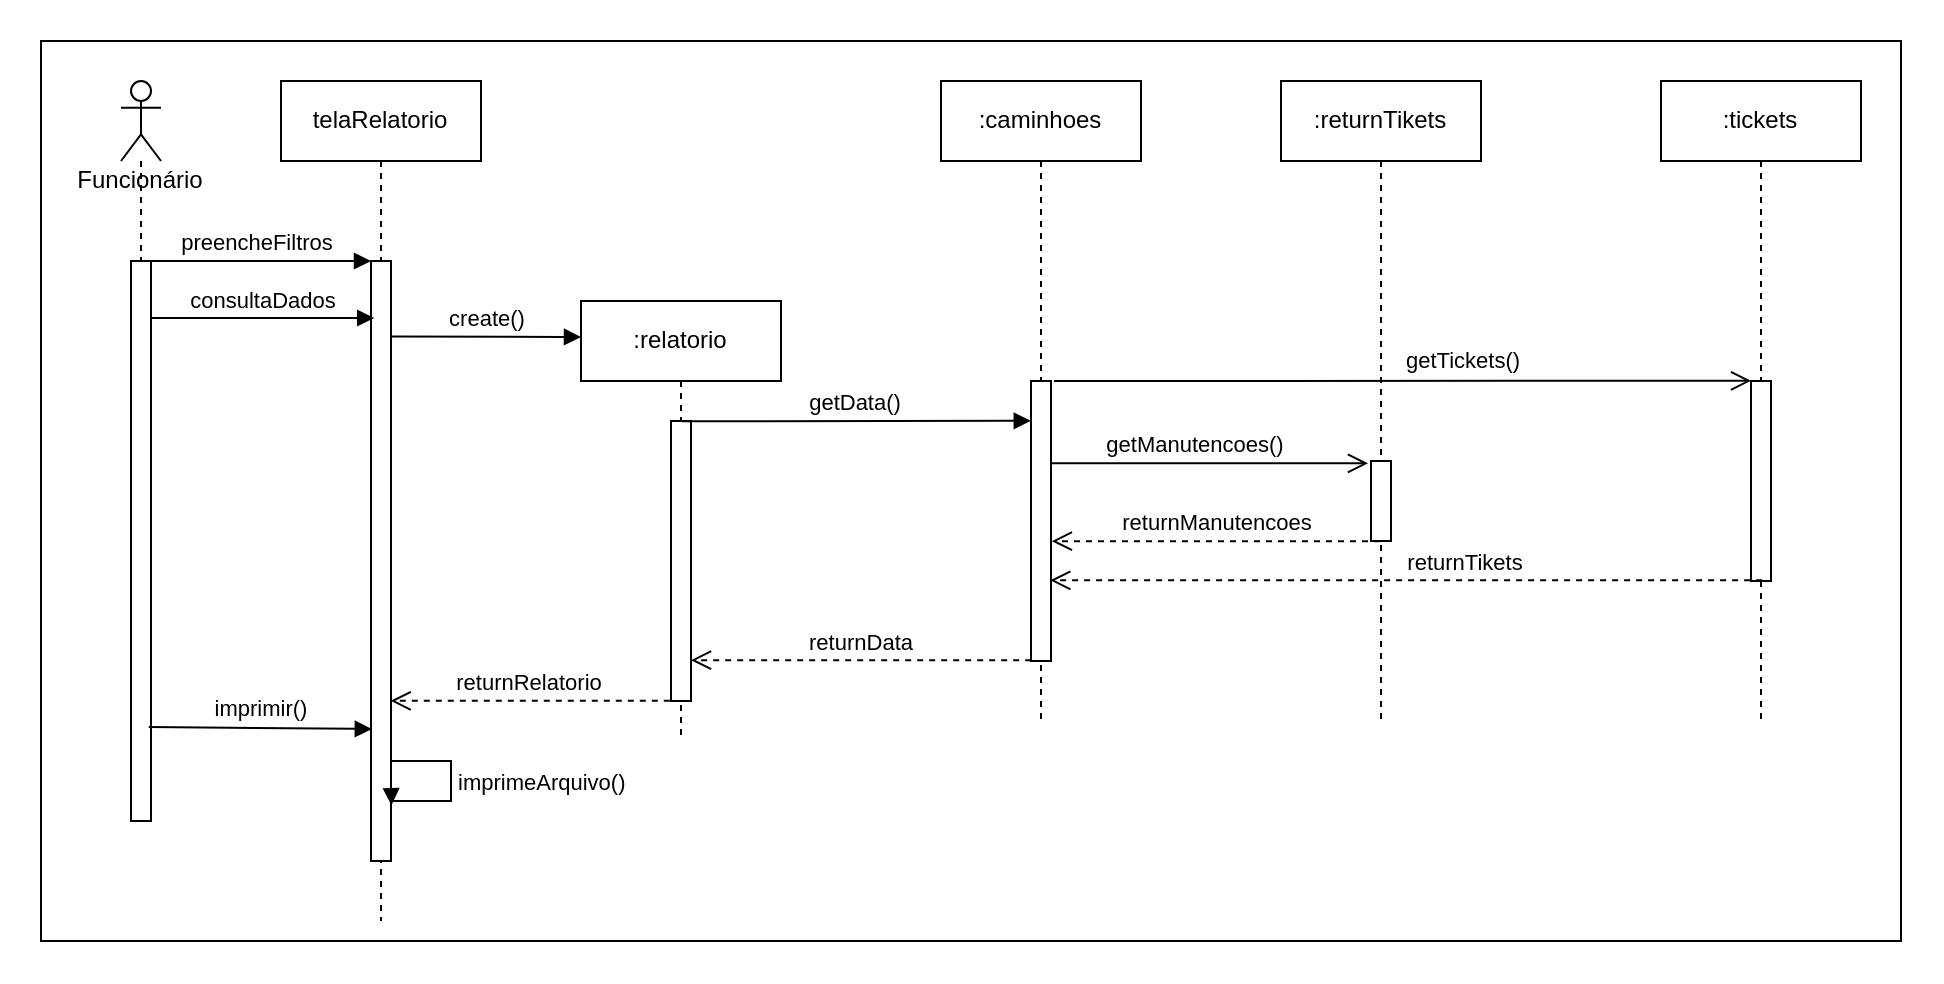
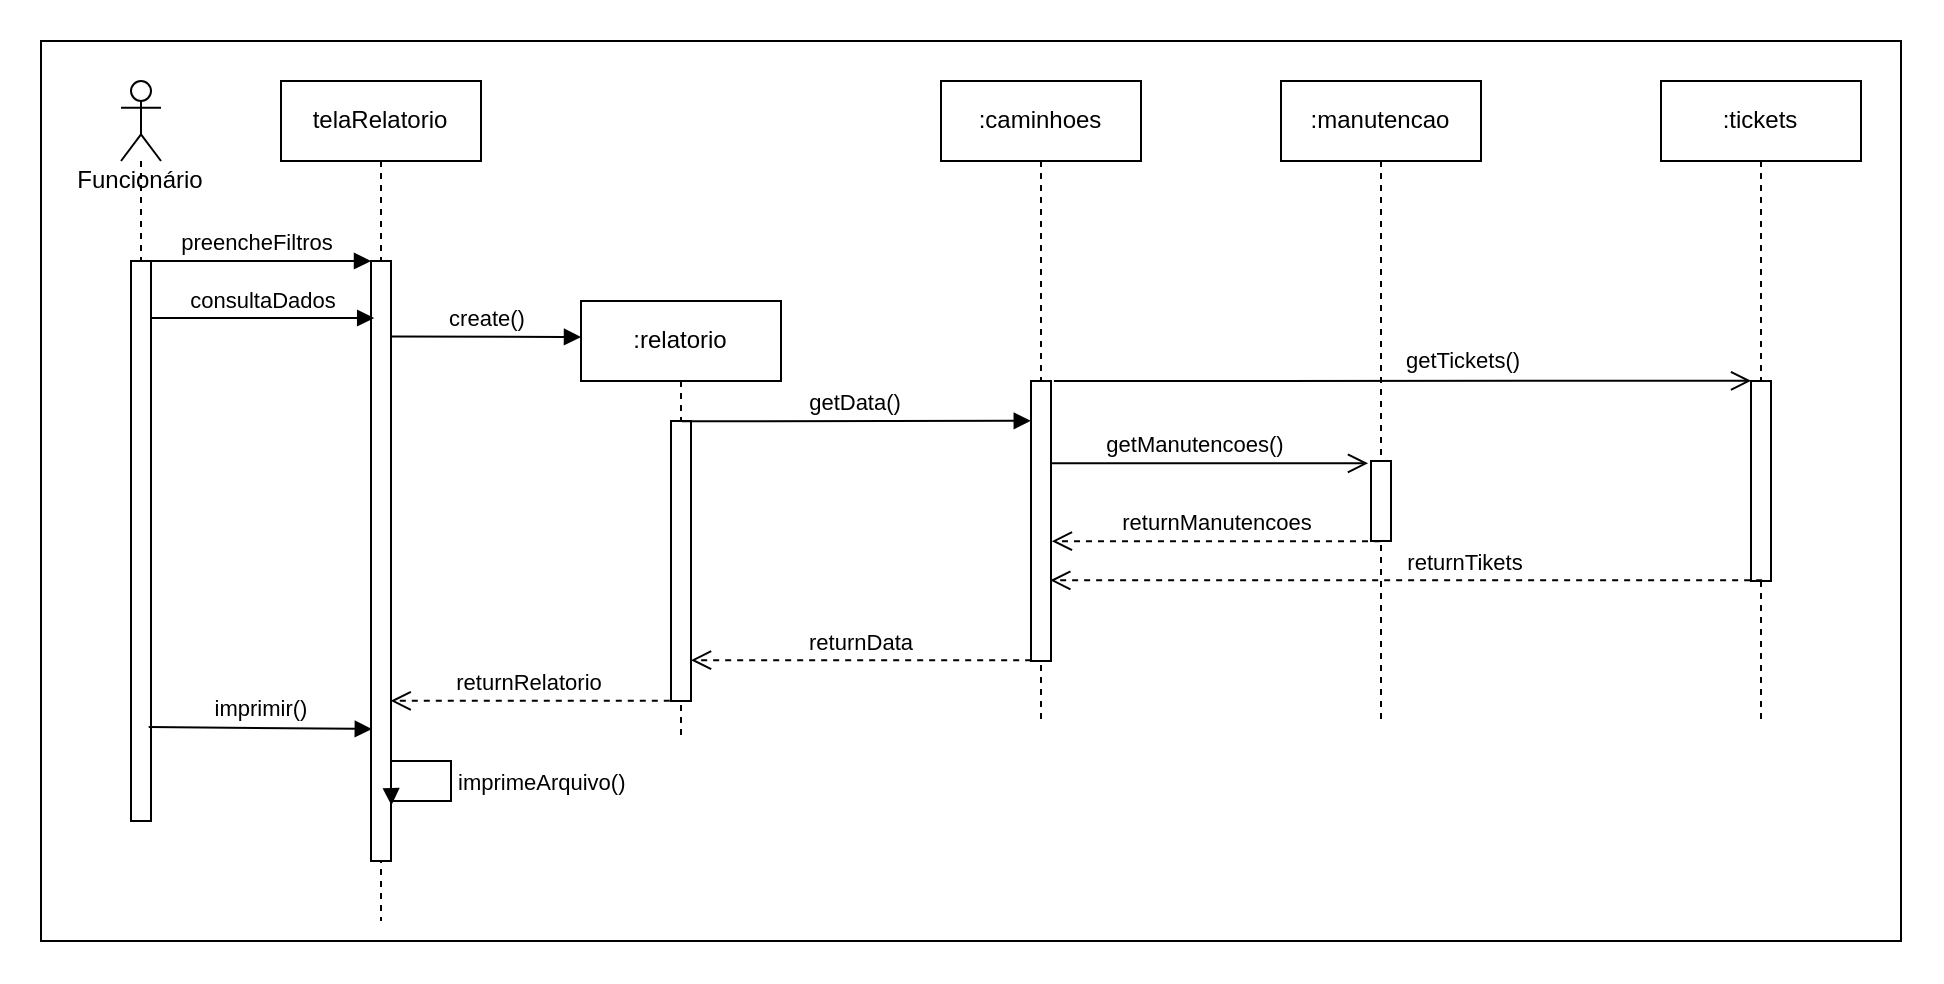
node ":returnTikets": label ":returnTikets" -> ":manutencao"
